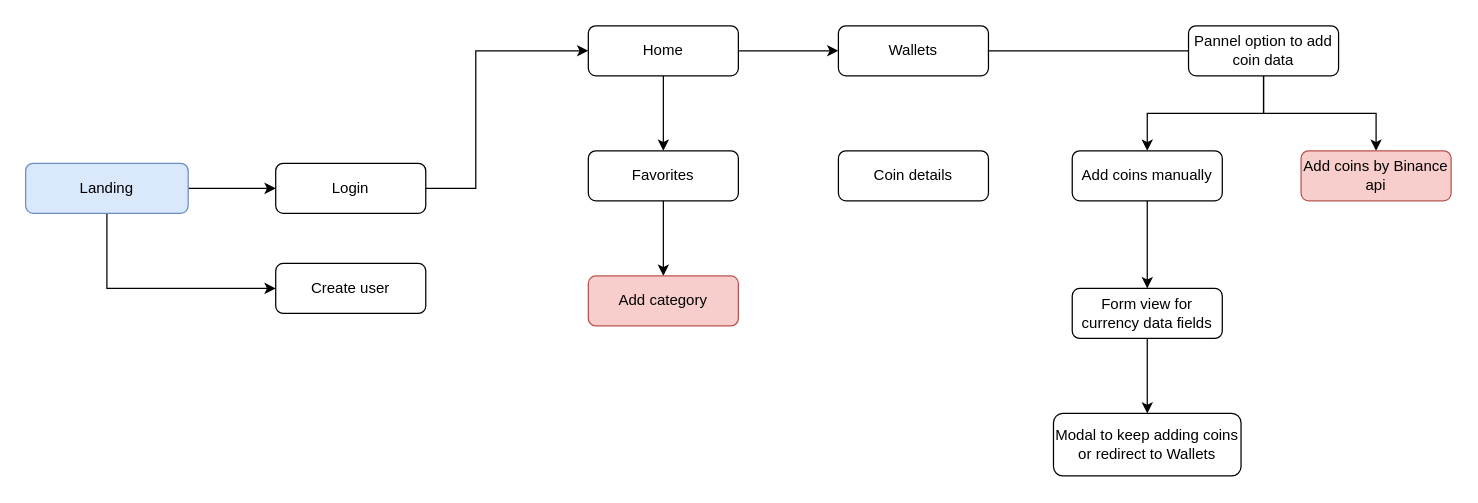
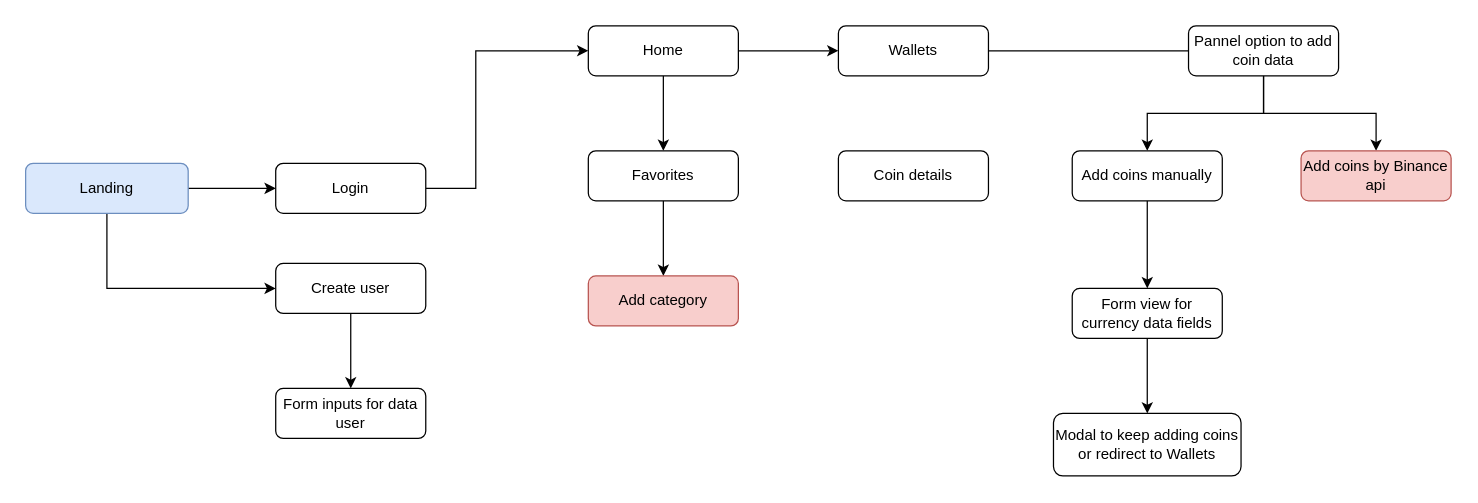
edge "Create user" -> "Form inputs for data user": added
node "Form inputs for data user": added
